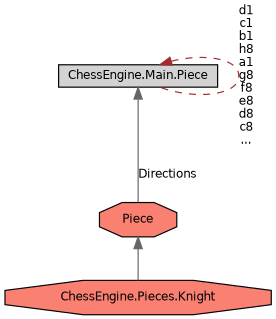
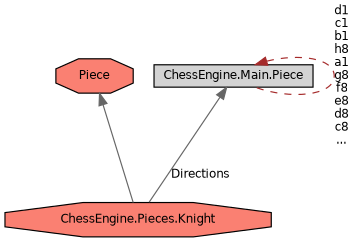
edge "Piece" -> "ChessEngine.Main.Piece": now "ChessEngine.Pieces.Knight" -> "ChessEngine.Main.Piece"
